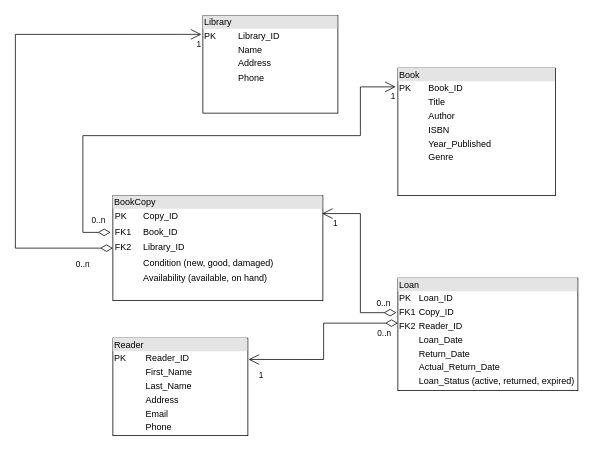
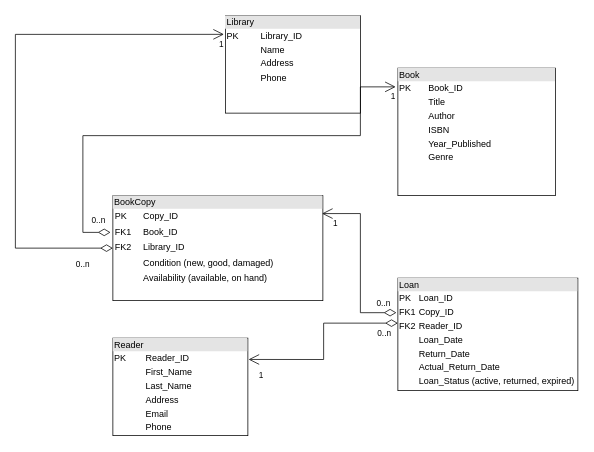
node "Library PK Library_ID Name Address Phone": moved (270, 64) -> (293, 64)
